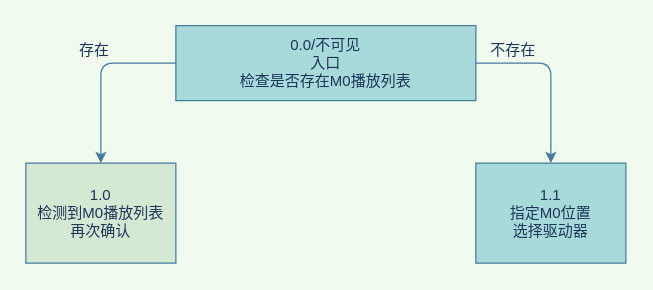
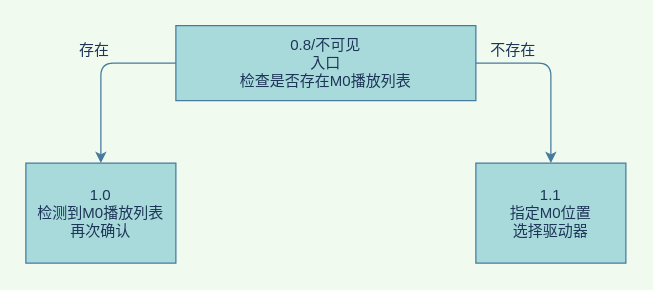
node "0.0/不可见 入口 检查是否存在M0播放列表": label "0.0/不可见 入口 检查是否存在M0播放列表" -> "0.8/不可见 入口 检查是否存在M0播放列表"
node "1.0 检测到M0播放列表 再次确认": fillcolor #d5e8d4 -> #a8dadc
